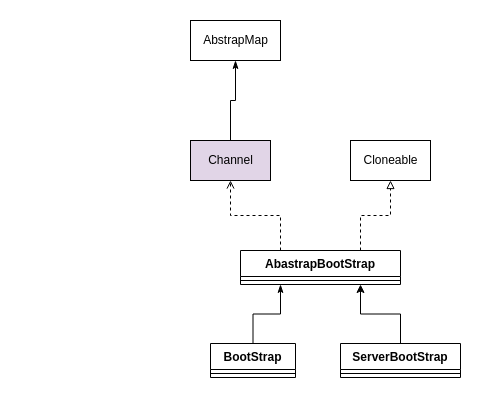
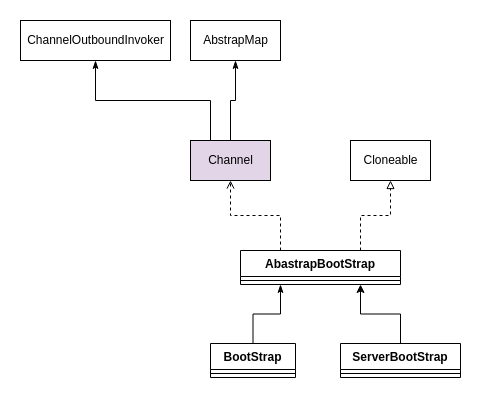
node "ChannelOutboundInvoker": added
edge "Channel" -> "ChannelOutboundInvoker": added
